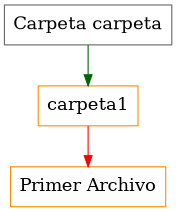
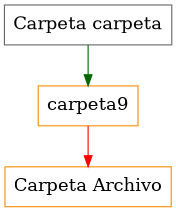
node "carpeta1": label "carpeta1" -> "carpeta9"
node "Primer Archivo": label "Primer Archivo" -> "Carpeta Archivo"
